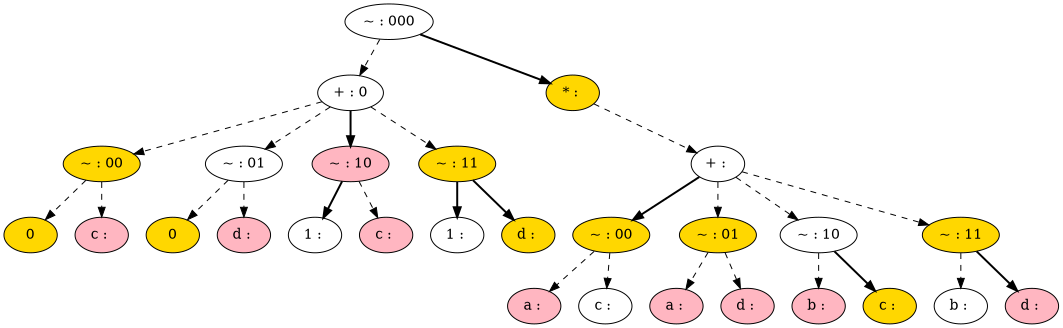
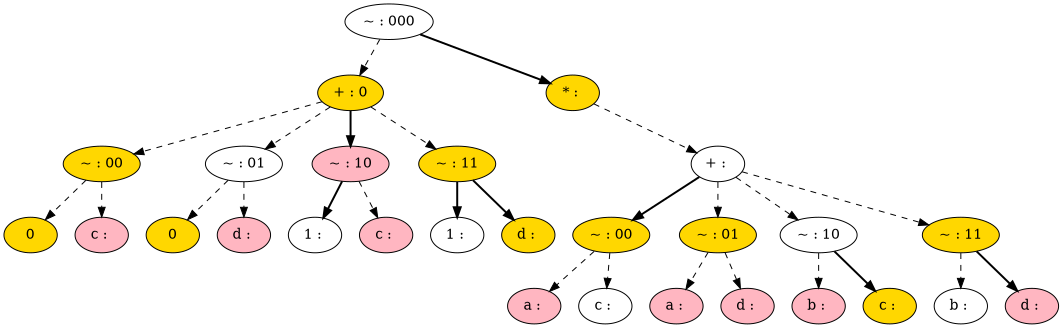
node "+ : 0": fillcolor white -> gold
